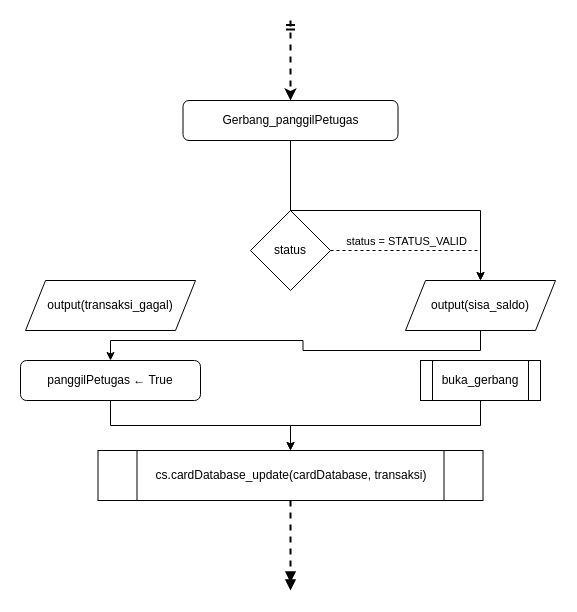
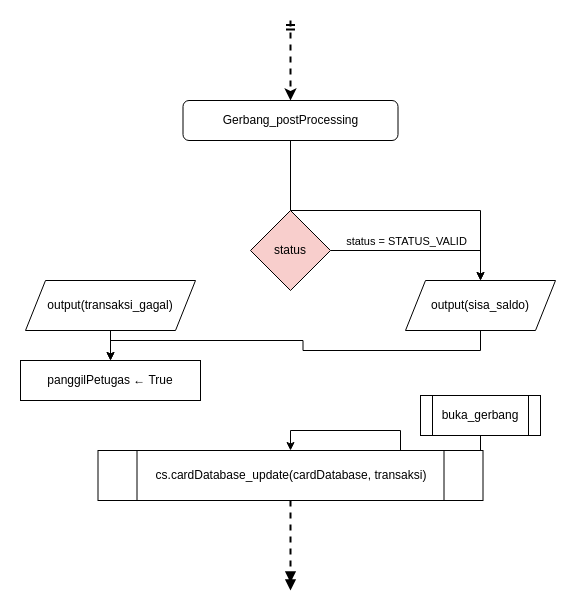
node "Gerbang_panggilPetugas": label "Gerbang_panggilPetugas" -> "Gerbang_postProcessing"
node "status": fillcolor #ffffff -> #f8cecc
edge "status" -> "output(sisa_saldo)": style dashed -> solid
edge "output(transaksi_gagal)" -> "panggilPetugas ← True": added
node "panggilPetugas ← True": shape rounded rectangle -> rectangle
node "buka_gerbang": moved (481, 381) -> (481, 416)
edge "panggilPetugas ← True" -> "cs.cardDatabase_update(cardDatabase, transaksi)": removed
